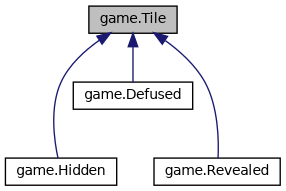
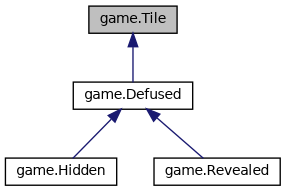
edge "game.Hidden" -> "game.Tile": now "game.Hidden" -> "game.Defused"
edge "game.Revealed" -> "game.Tile": now "game.Revealed" -> "game.Defused"
